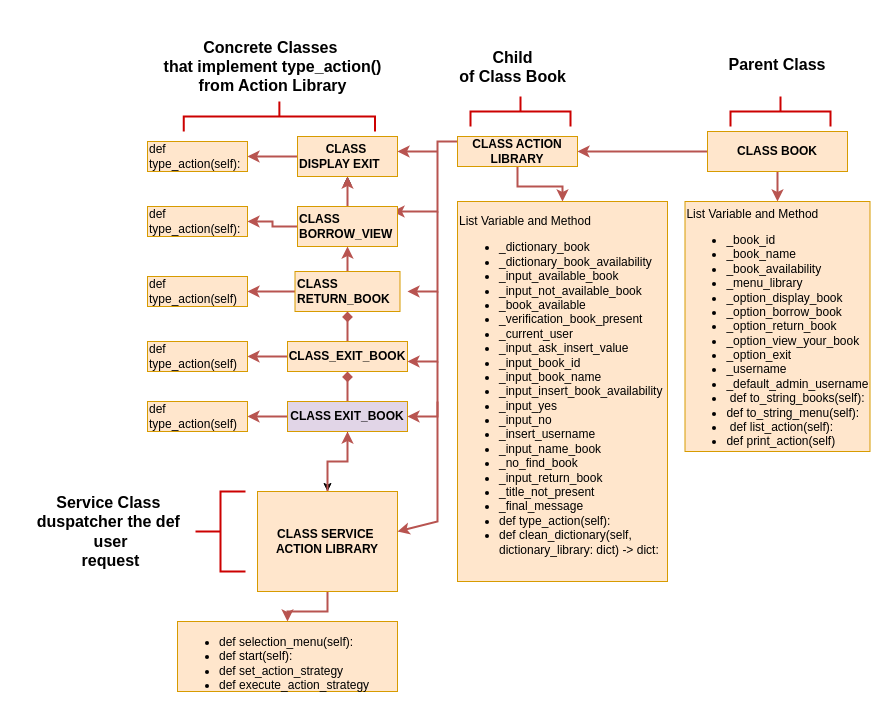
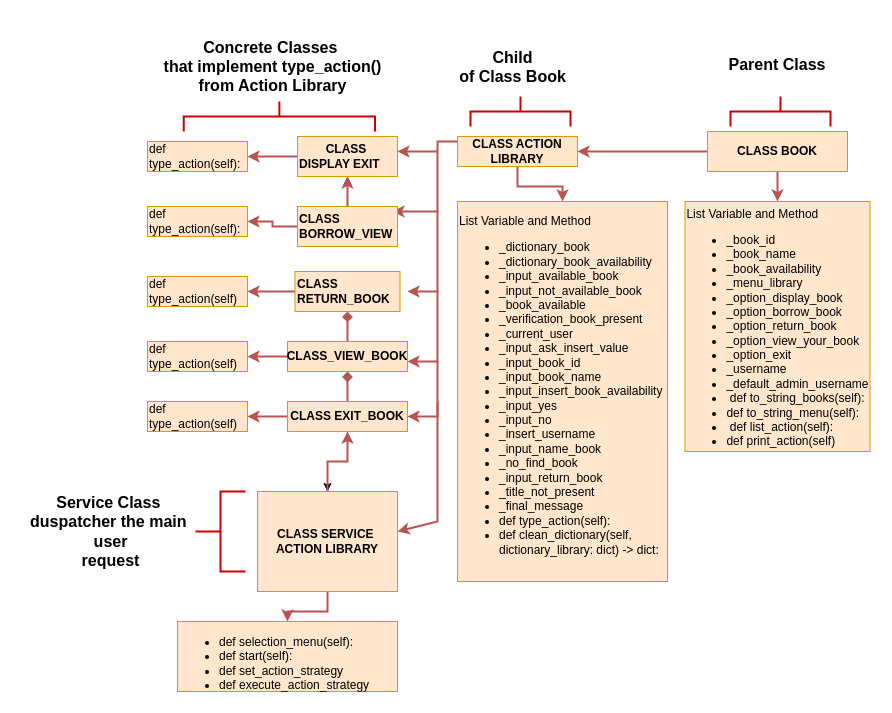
edge "CLASS RETURN_BOOK" -> "CLASS BORROW_VIEW": removed
node "CLASS_EXIT_BOOK": label "CLASS_EXIT_BOOK" -> "CLASS_VIEW_BOOK"
node "CLASS EXIT_BOOK": fillcolor #e1d5e7 -> #ffe6cc
node "Service Class duspatcher the def user request": label "Service Class duspatcher the def user request" -> "Service Class duspatcher the main user request"
